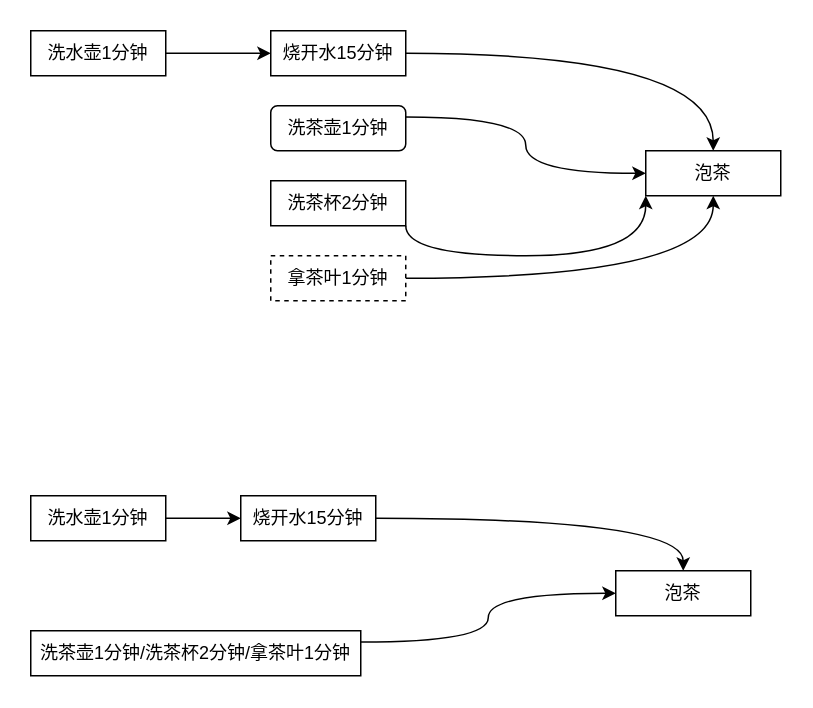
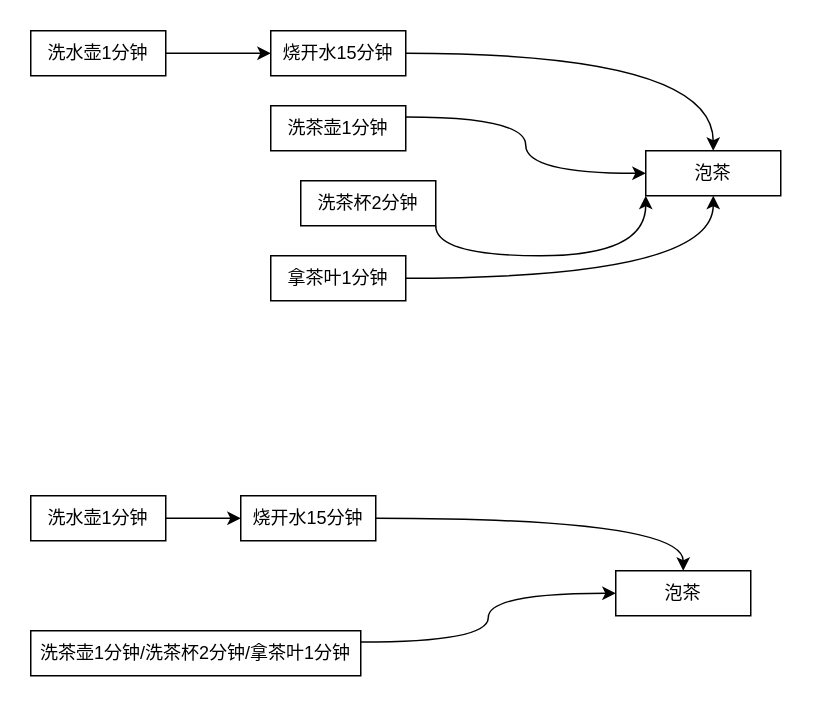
node "洗茶壶1分钟": shape rounded rectangle -> rectangle
node "洗茶杯2分钟": moved (338, 203) -> (368, 203)
node "拿茶叶1分钟": style dashed -> solid
